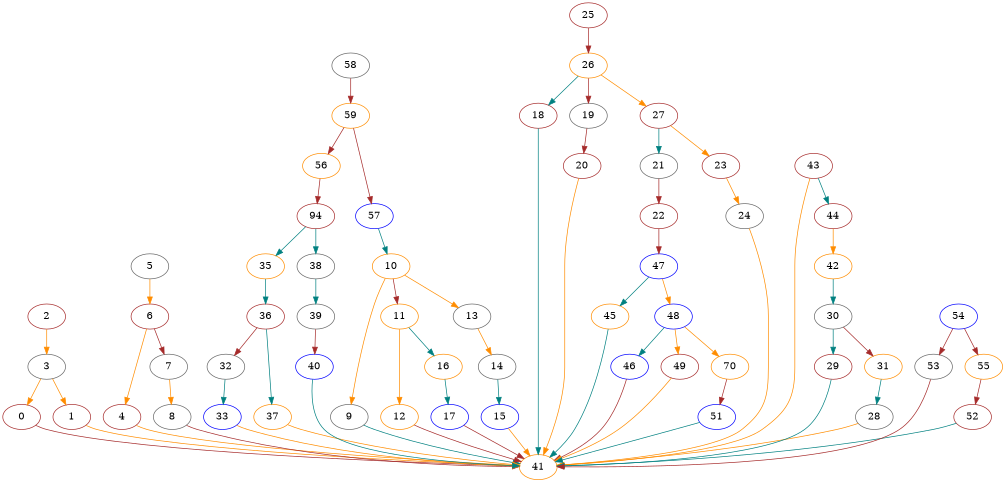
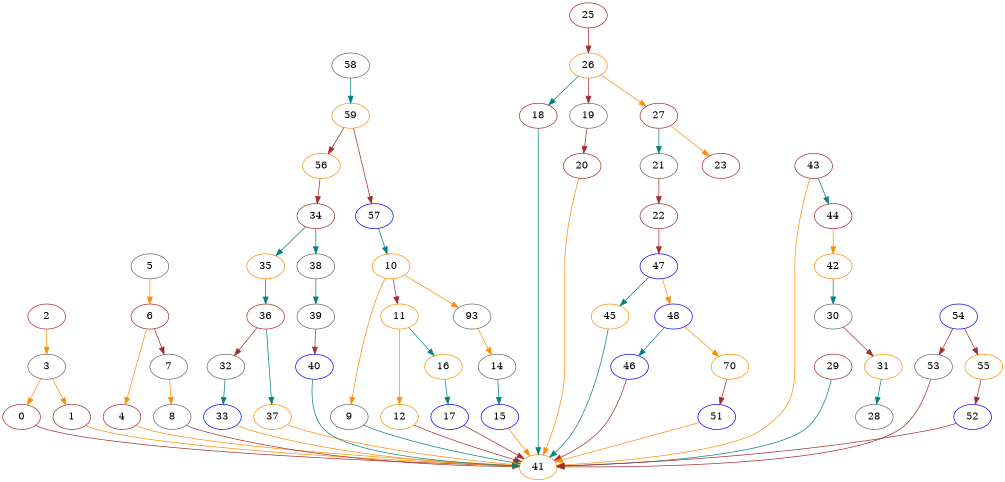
edge "58" -> "59": color brown -> teal
node "94": label "94" -> "34"
node "24": removed
node "13": label "13" -> "93"
edge "30" -> "29": removed
node "49": removed
node "52": color brown -> blue
edge "51" -> "41": color teal -> darkorange
edge "28" -> "41": removed
edge "52" -> "41": color teal -> brown
